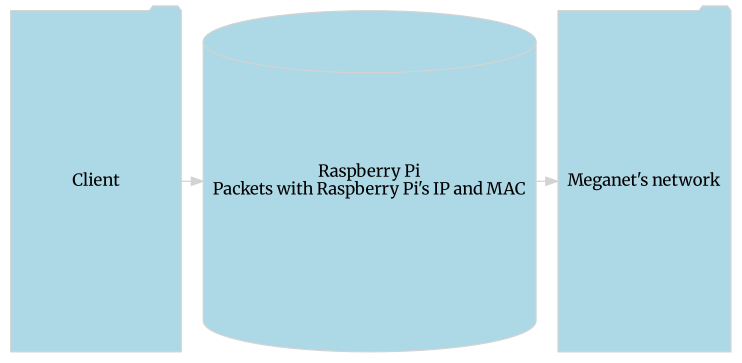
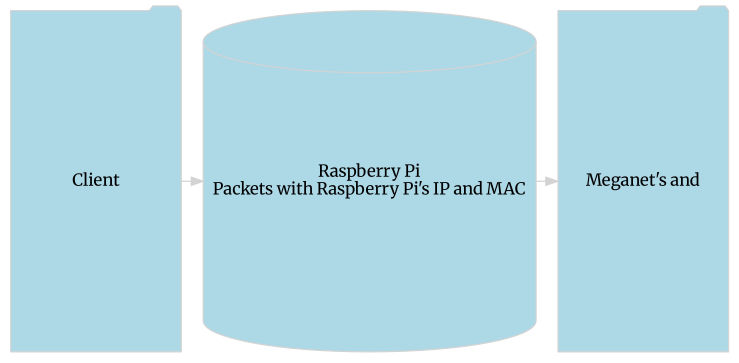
node "Meganet's network": label "Meganet's network" -> "Meganet's and"
